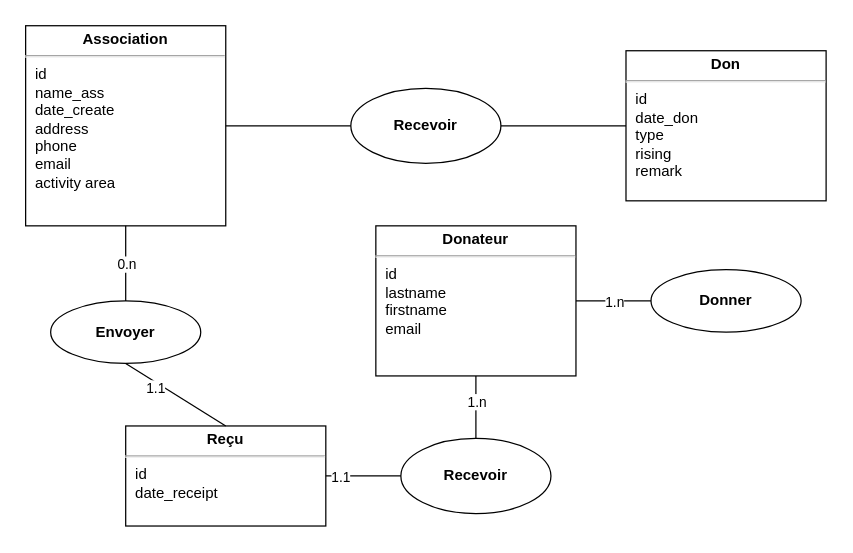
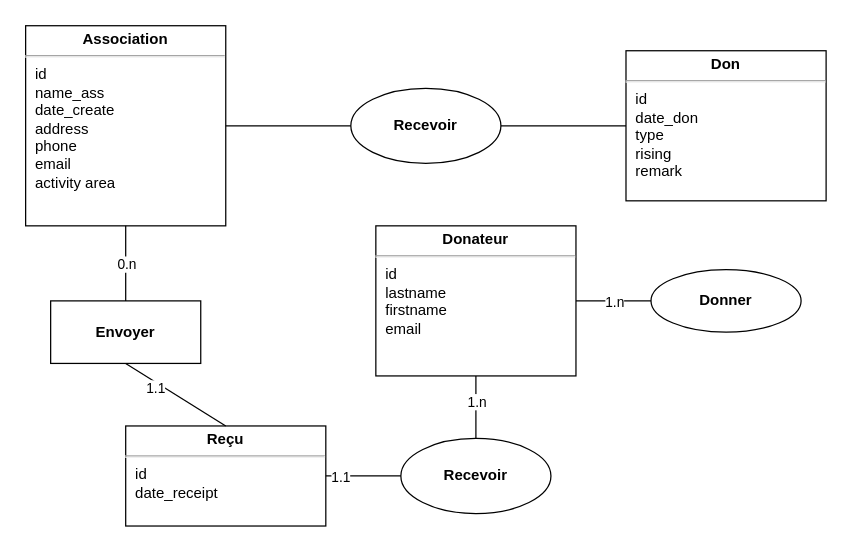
node "Envoyer": shape ellipse -> rectangle
